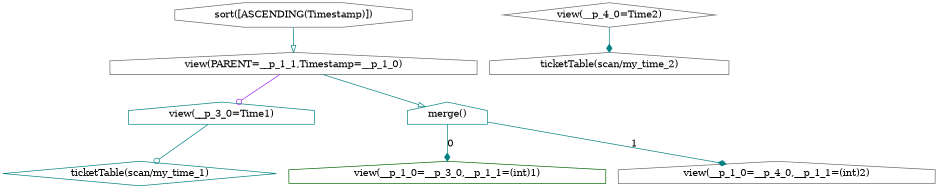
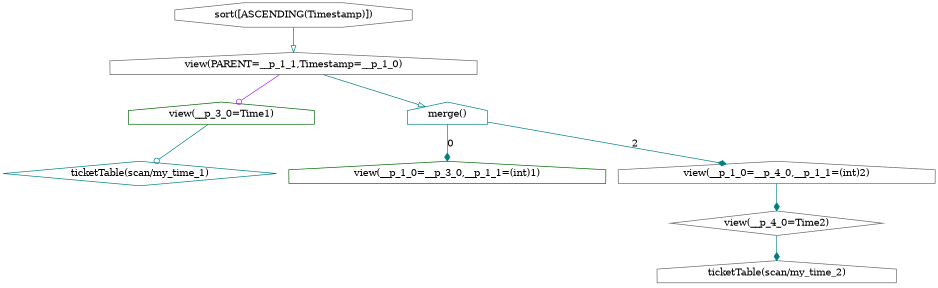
node "view(__p_3_0=Time1)": color teal -> darkgreen
edge "merge()" -> "view(__p_1_0=__p_4_0,__p_1_1=(int)2)": label "1" -> "2"
edge "view(__p_1_0=__p_4_0,__p_1_1=(int)2)" -> "view(__p_4_0=Time2)": added
